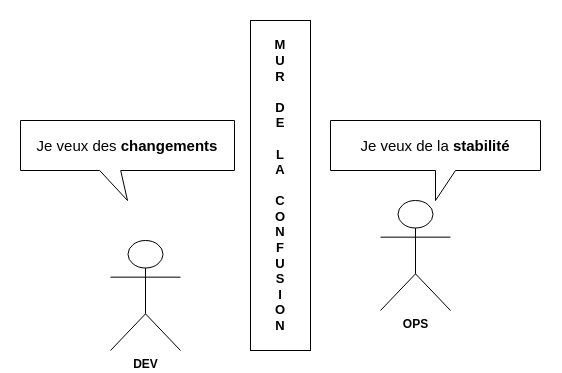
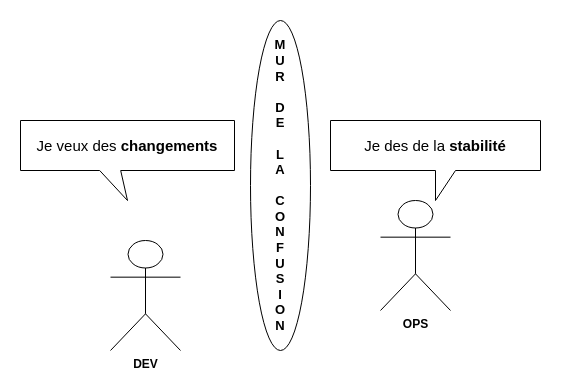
node "Je veux de la stabilité": label "Je veux de la stabilité" -> "Je des de la stabilité"
node "M U R D E L A C O N F U S I O N": shape rectangle -> ellipse
